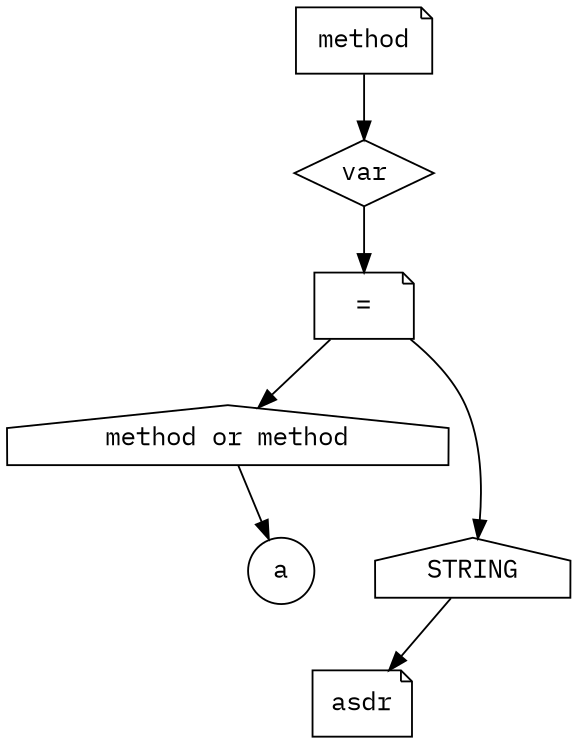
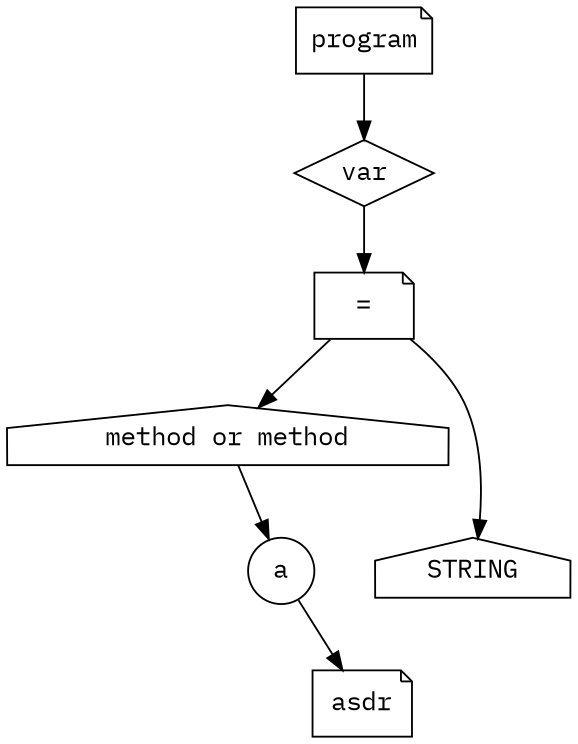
node "method": label "method" -> "program"
edge "STRING" -> "asdr": now "a" -> "asdr"
